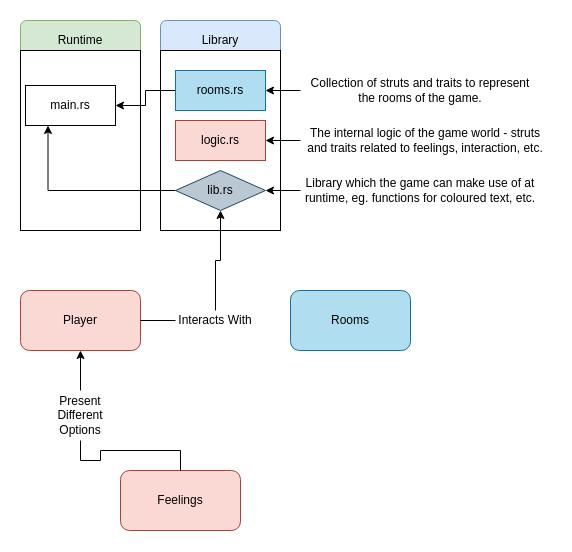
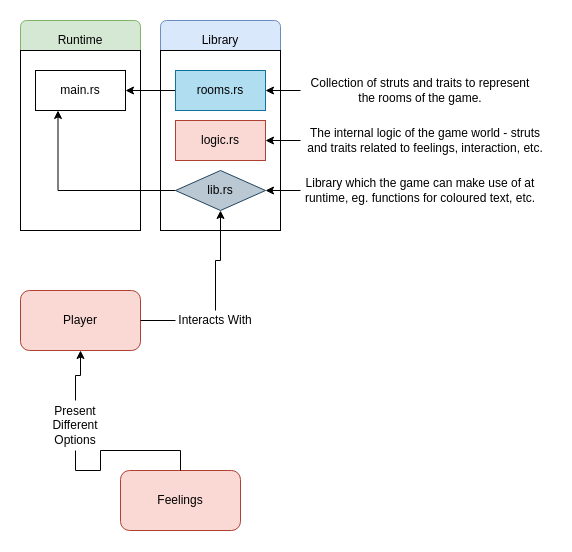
node "main.rs": moved (71, 106) -> (81, 91)
node "Rooms": removed
node "Present Different Options": moved (81, 416) -> (76, 426)
